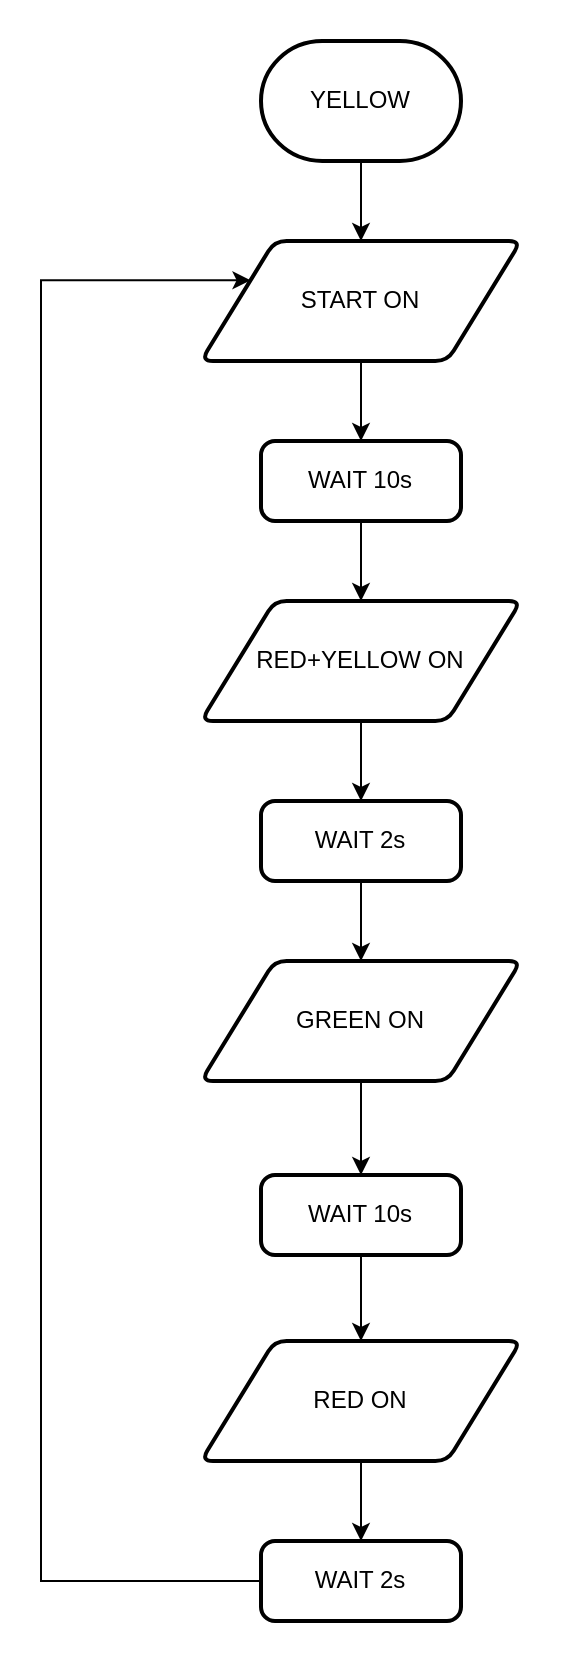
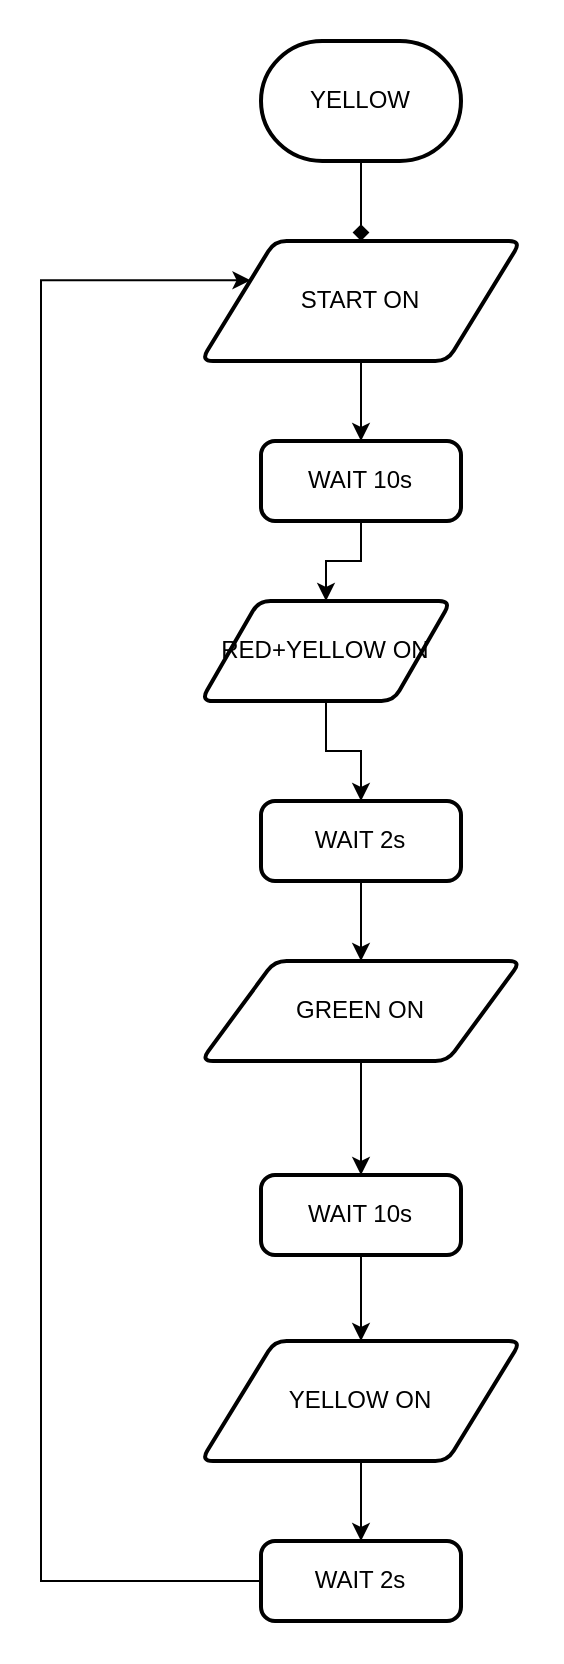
edge "YELLOW" -> "START ON": arrowhead classic -> diamond
node "RED+YELLOW ON": size 320x120 -> 250x100
node "GREEN ON": size 320x120 -> 320x100
node "RED ON": label "RED ON" -> "YELLOW ON"
